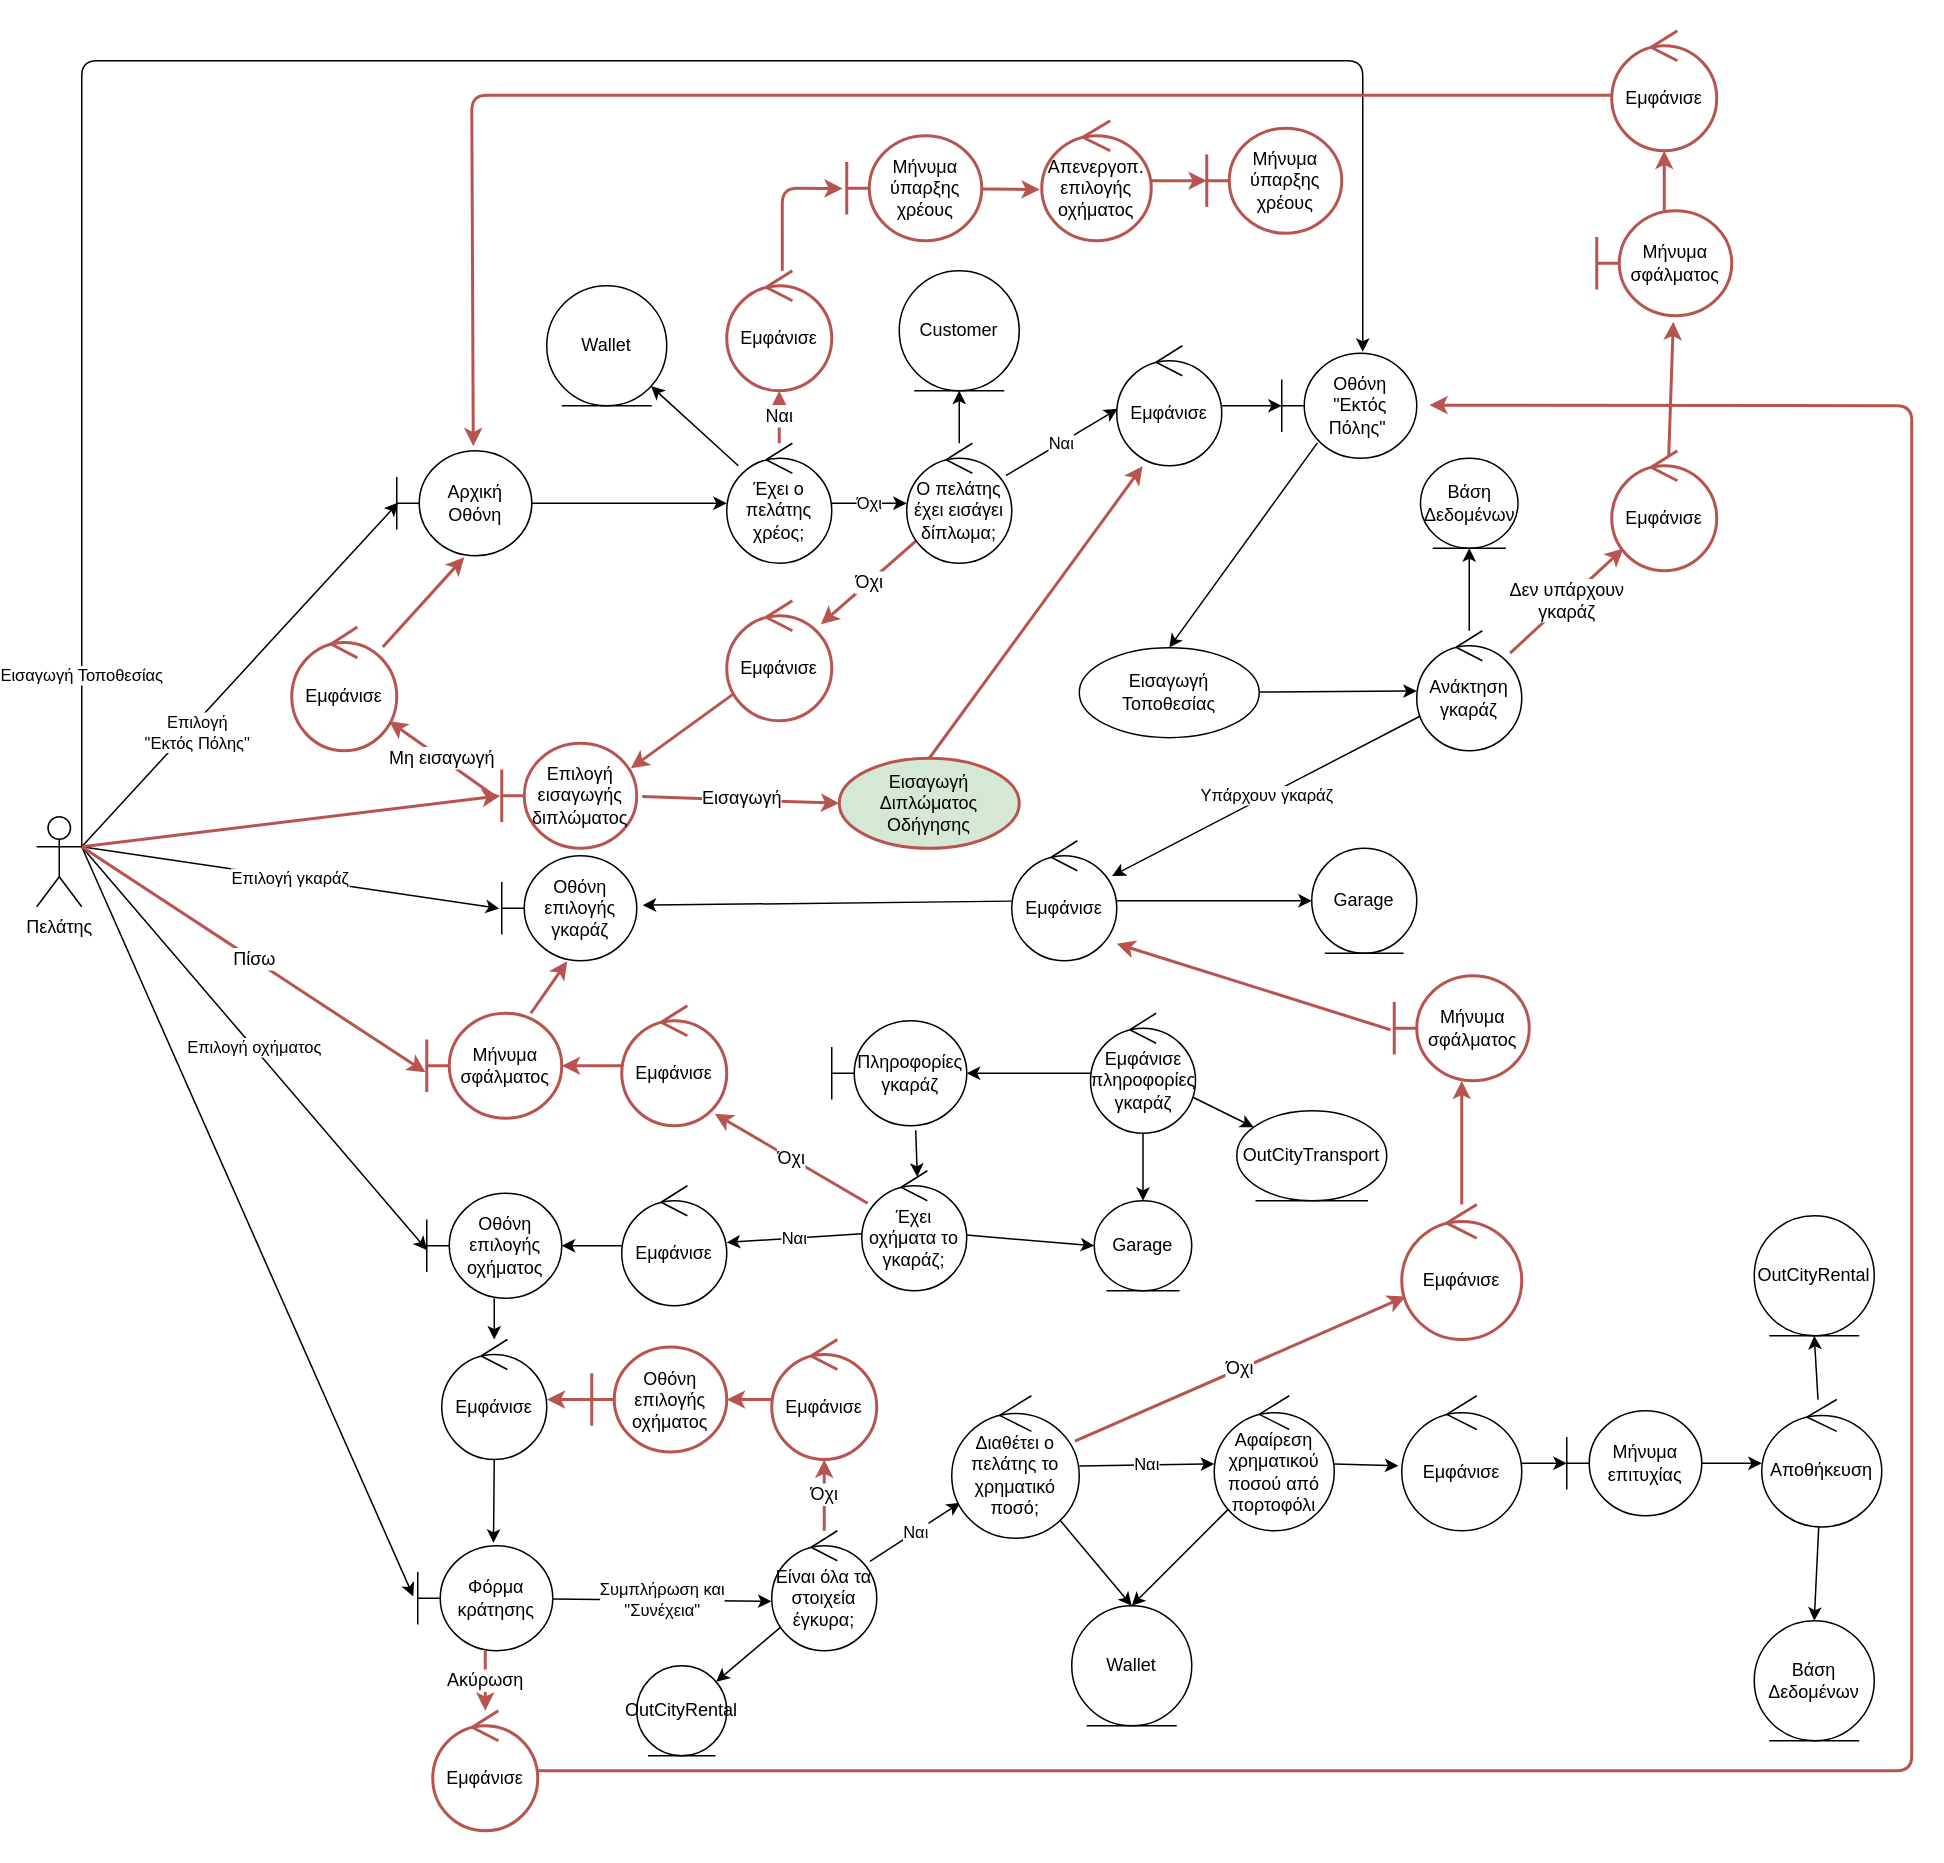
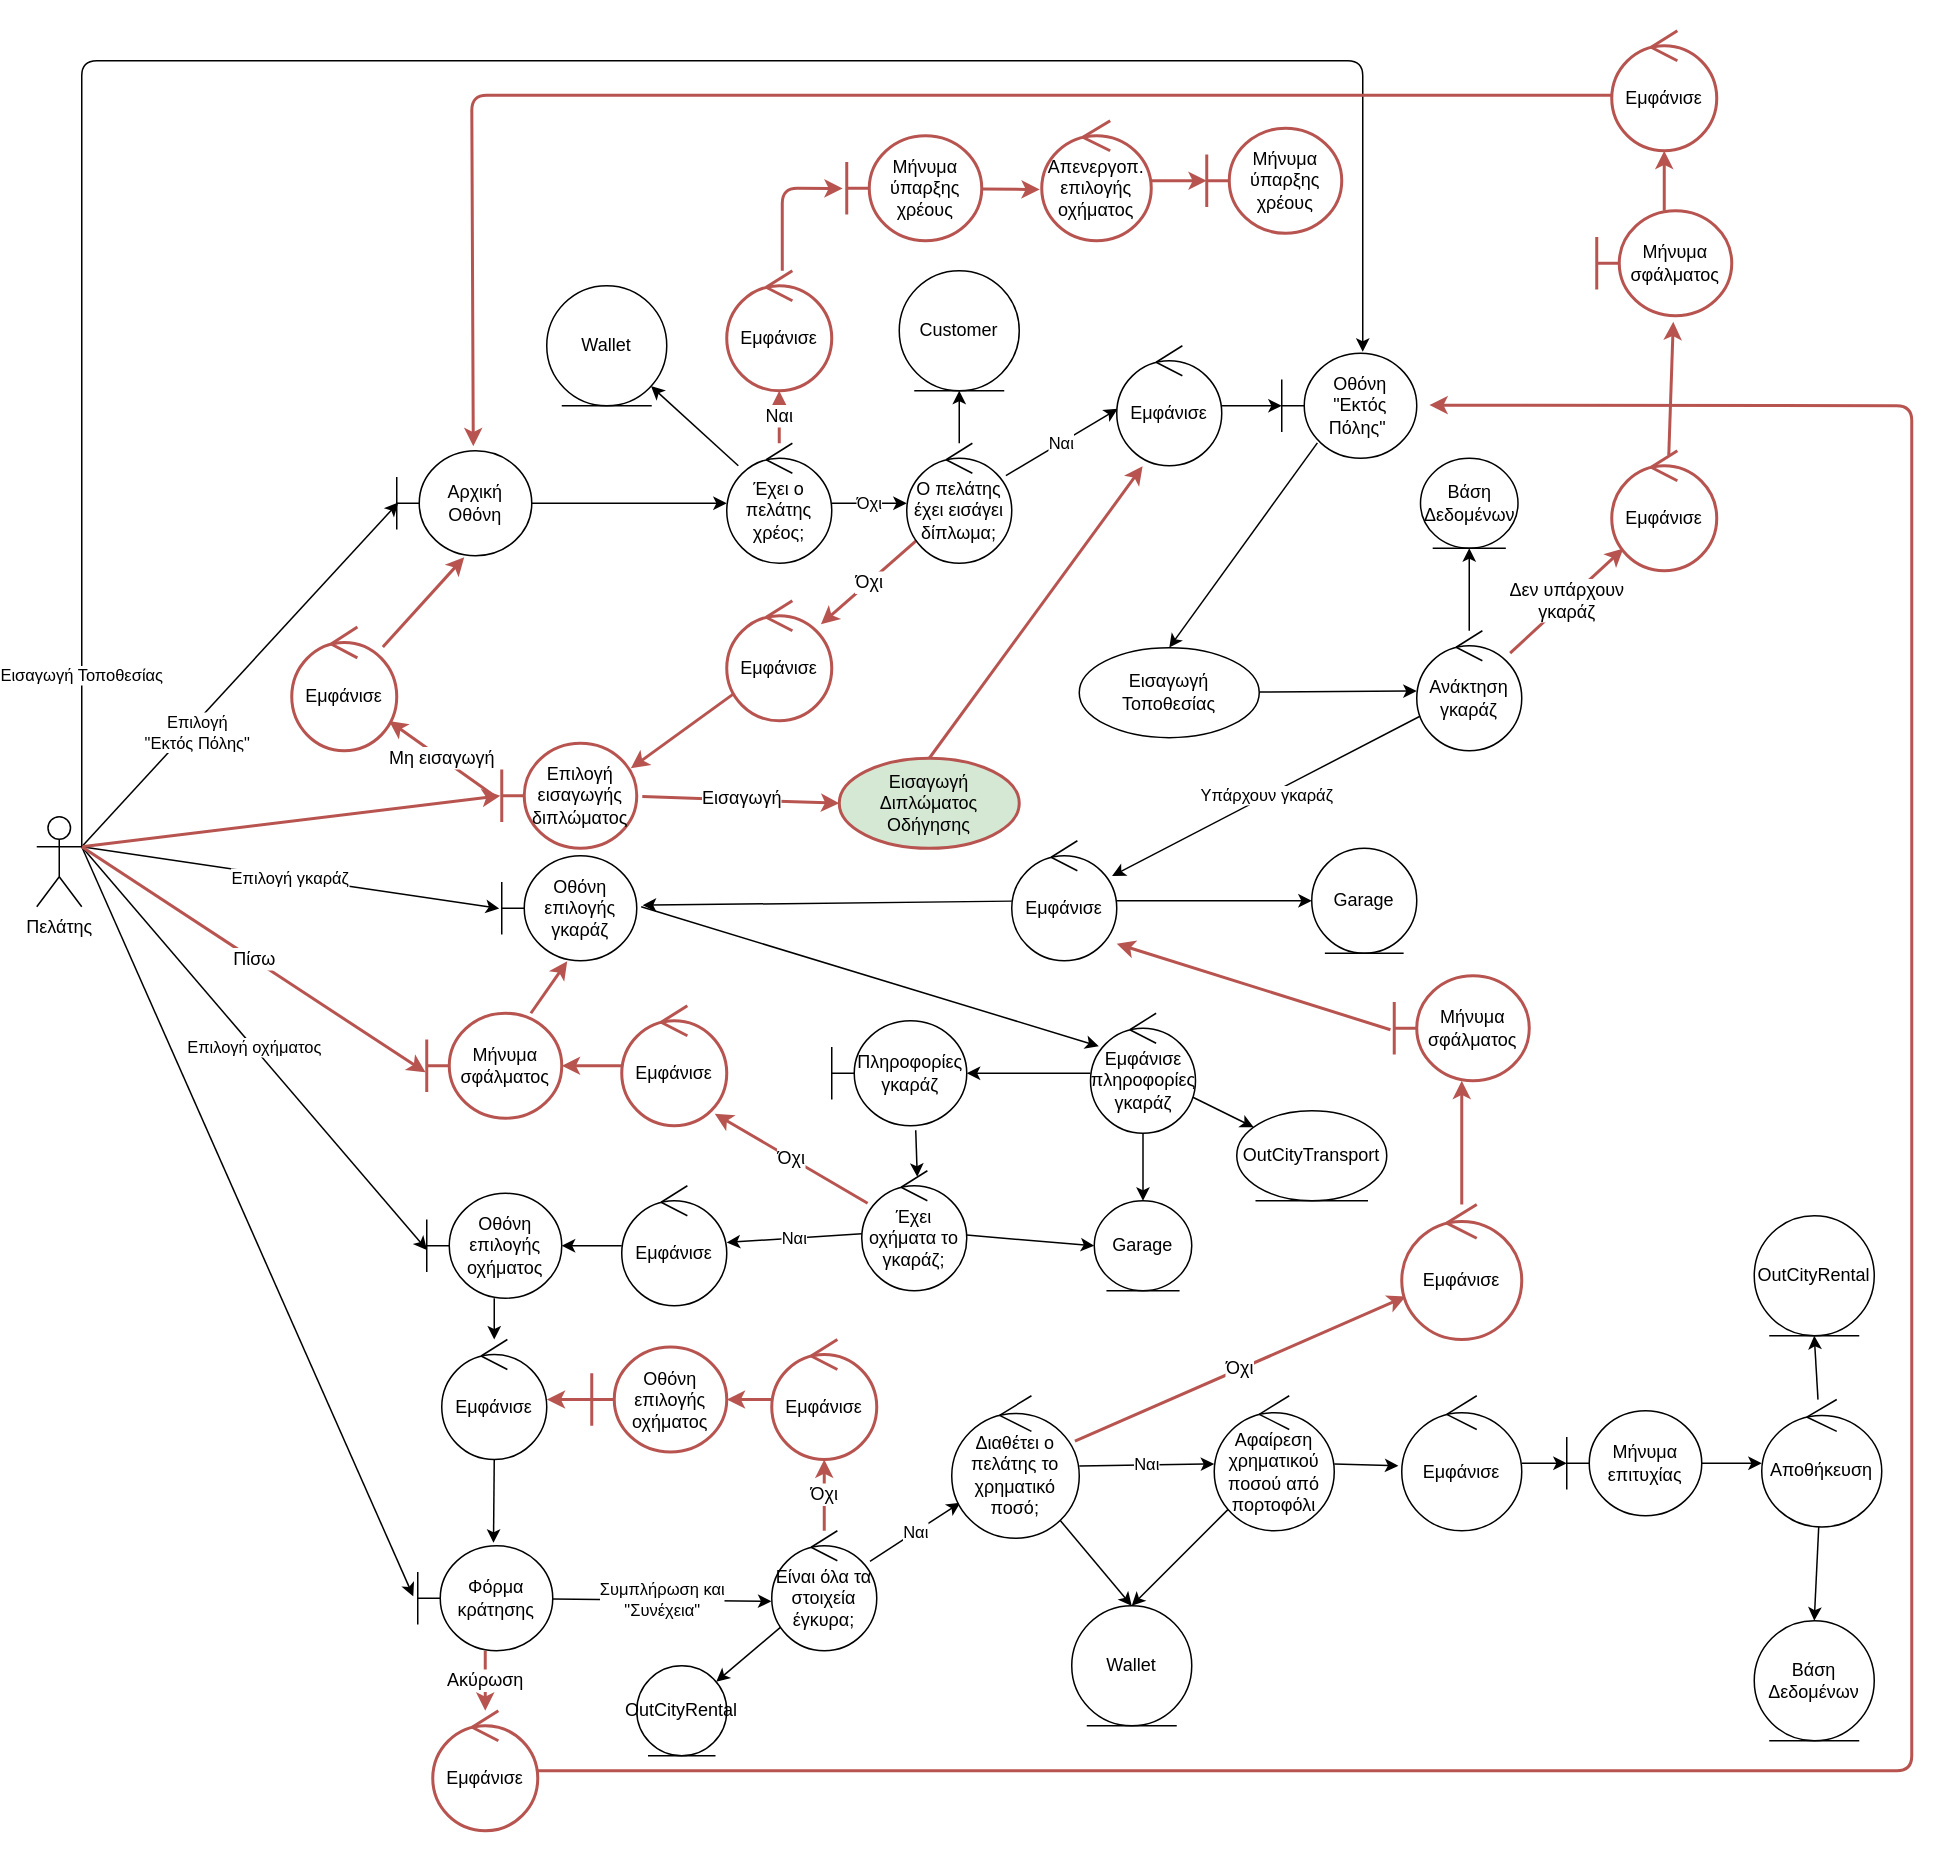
edge "Οθόνη επιλογής γκαράζ" -> "Εμφάνισε πληροφορίες γκαράζ": added
